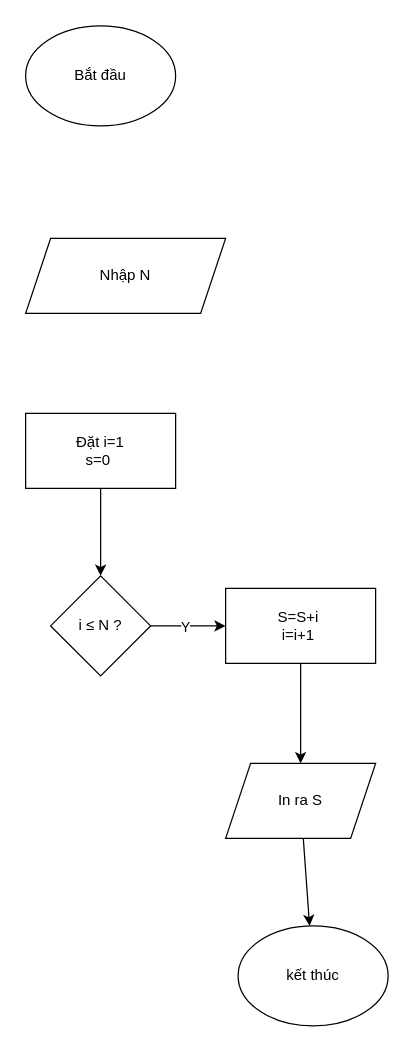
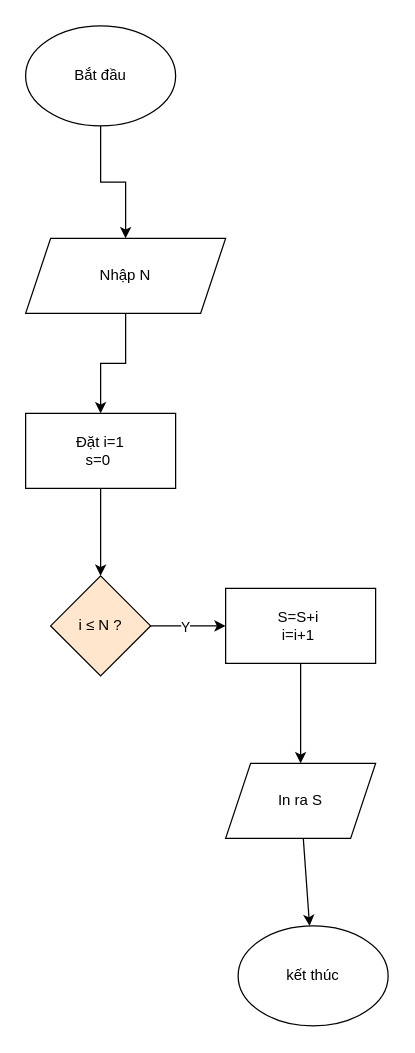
edge "Bắt đầu" -> "Nhập N": added
edge "Nhập N" -> "Đặt i=1 s=0": added
node "i ≤ N ?": fillcolor #ffffff -> #ffe6cc
